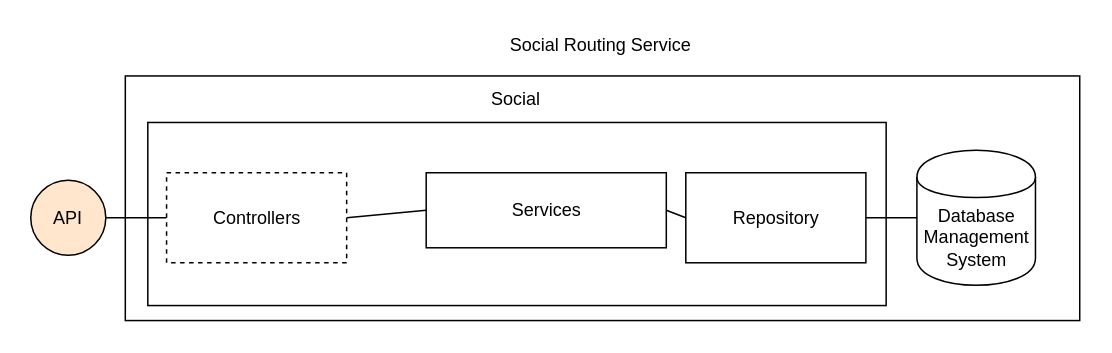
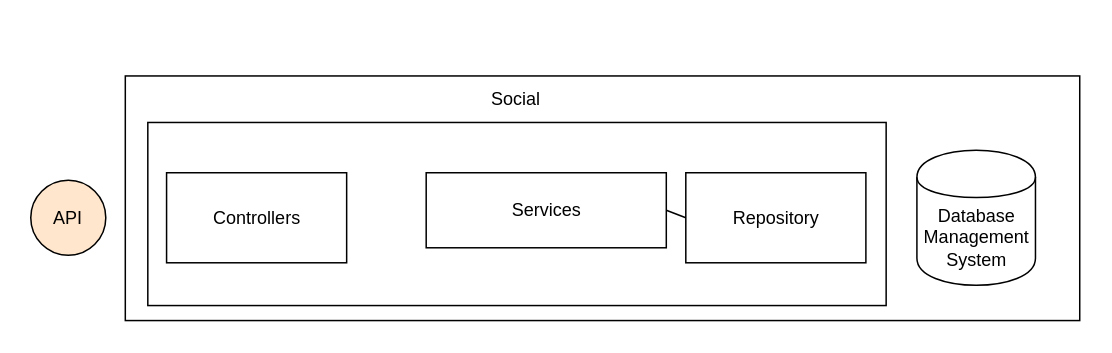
node "Social Routing Service": removed
edge "Services" -- "Controllers": removed
edge "API" -- "Controllers": removed
node "Controllers": style dashed -> solid
edge "Repository" -- "Database Management System": removed
